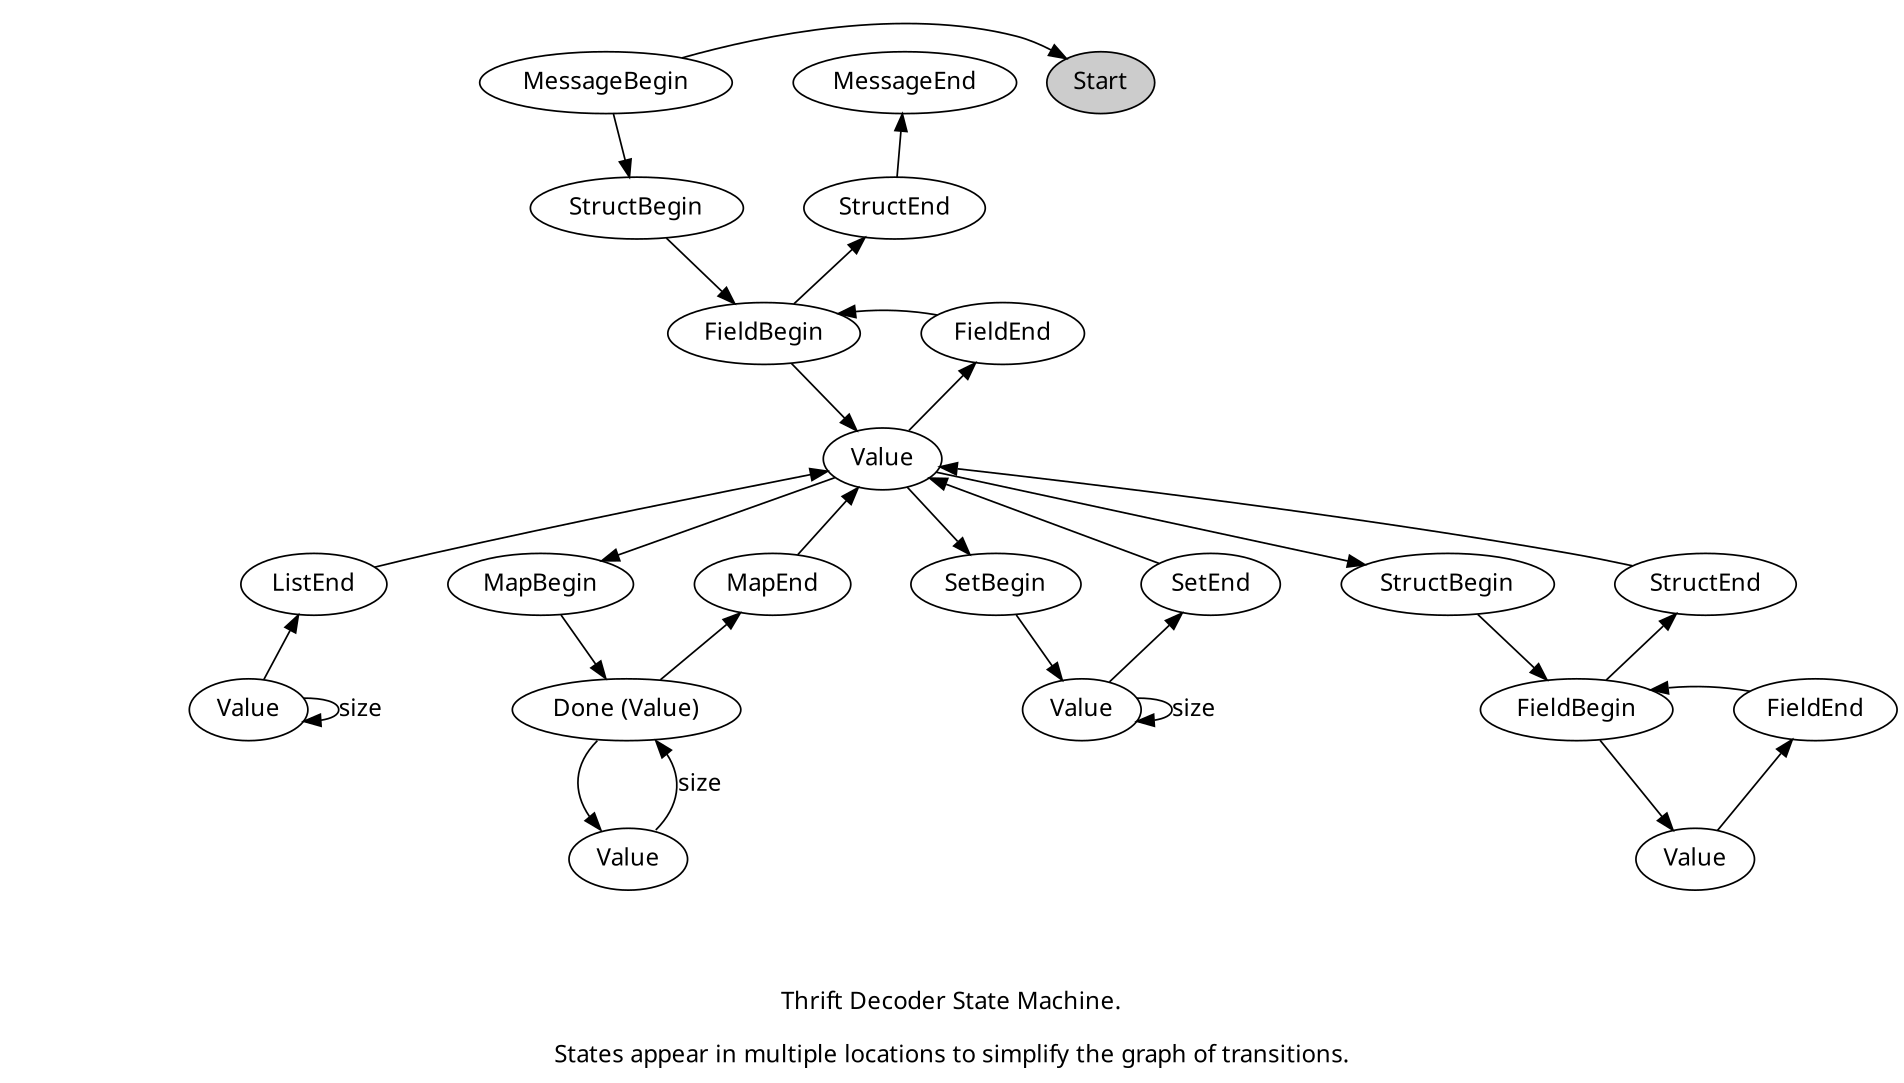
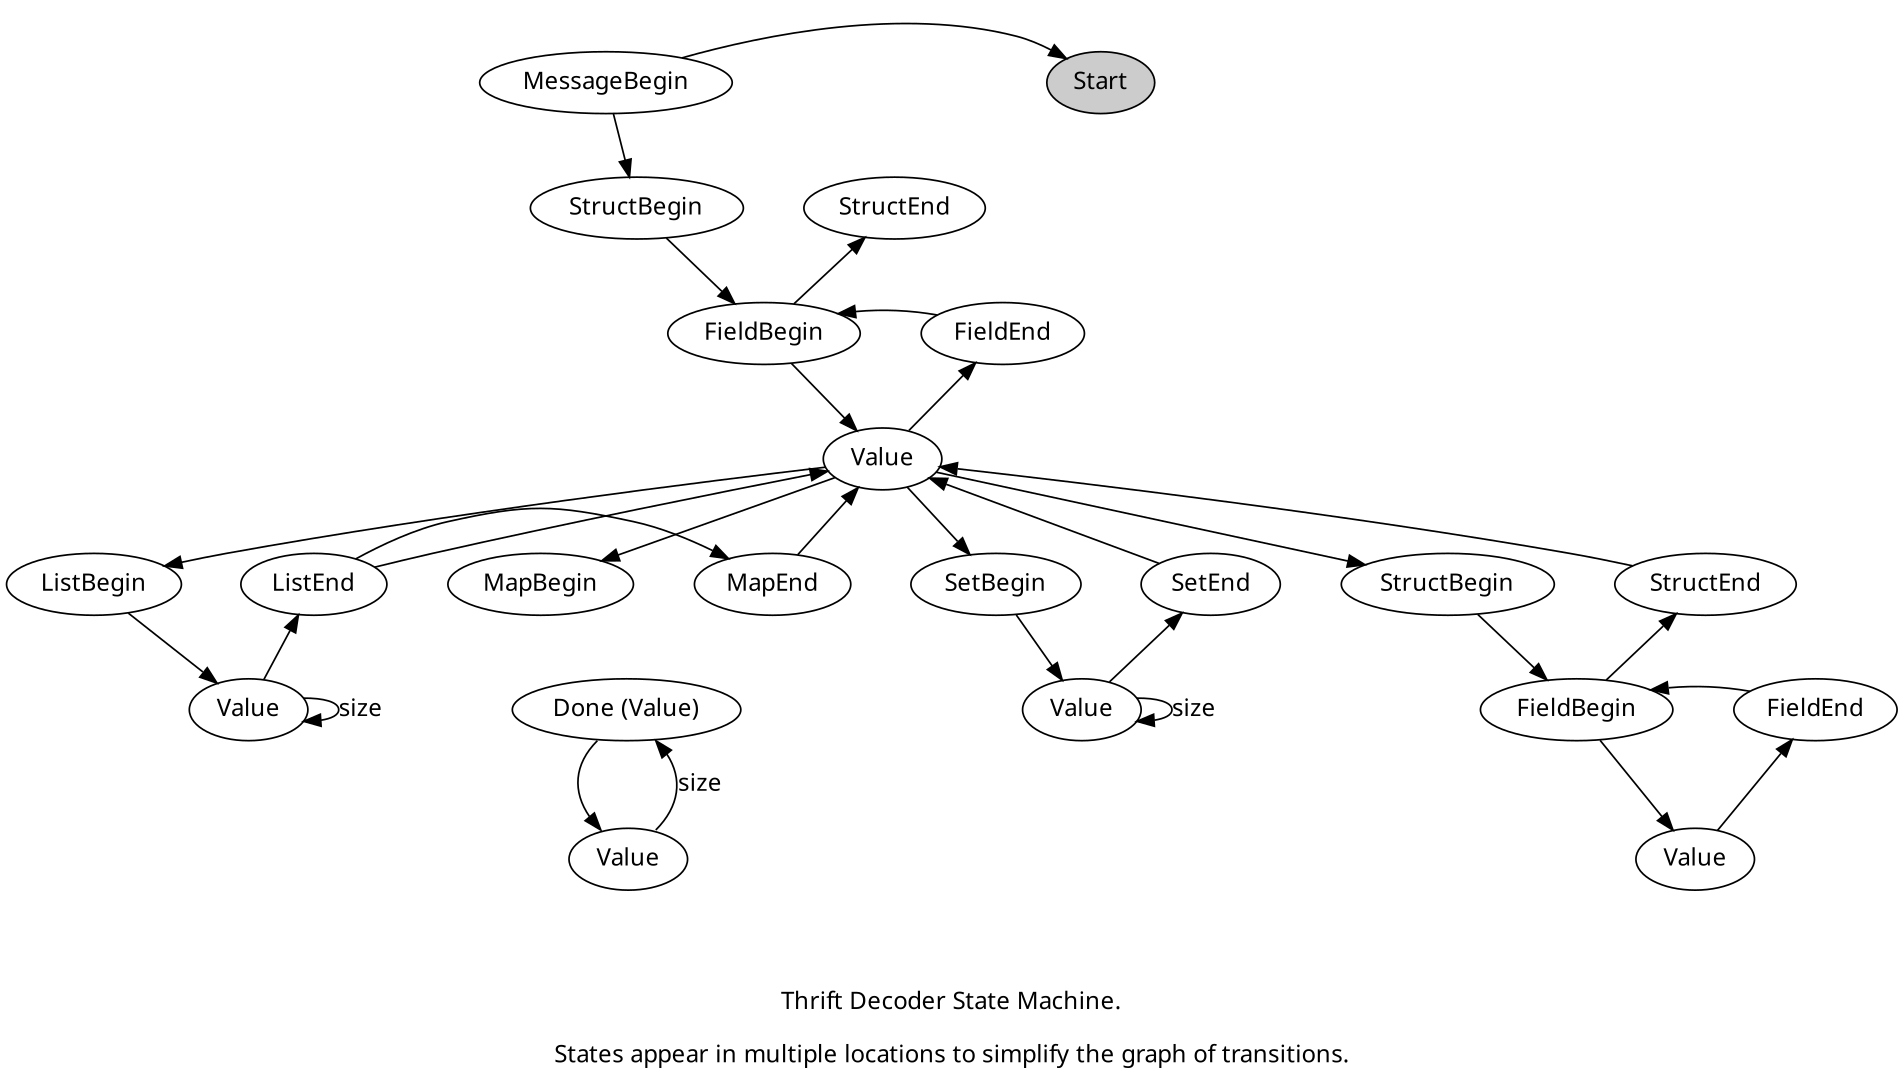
node "MessageEnd": removed
node "ListBegin": added
edge "MapBegin" -> "Done (Value)": removed
edge "Done (Value)" -> "MapEnd": now "ListEnd" -> "MapEnd"
